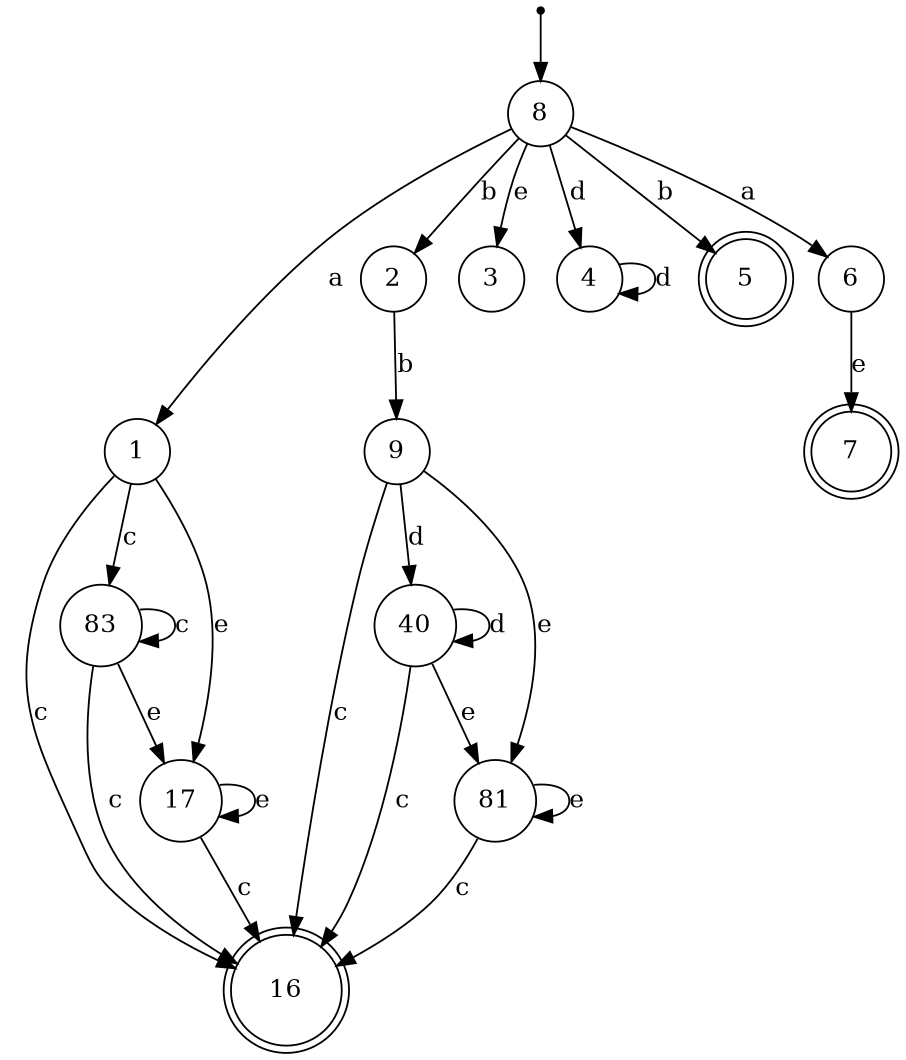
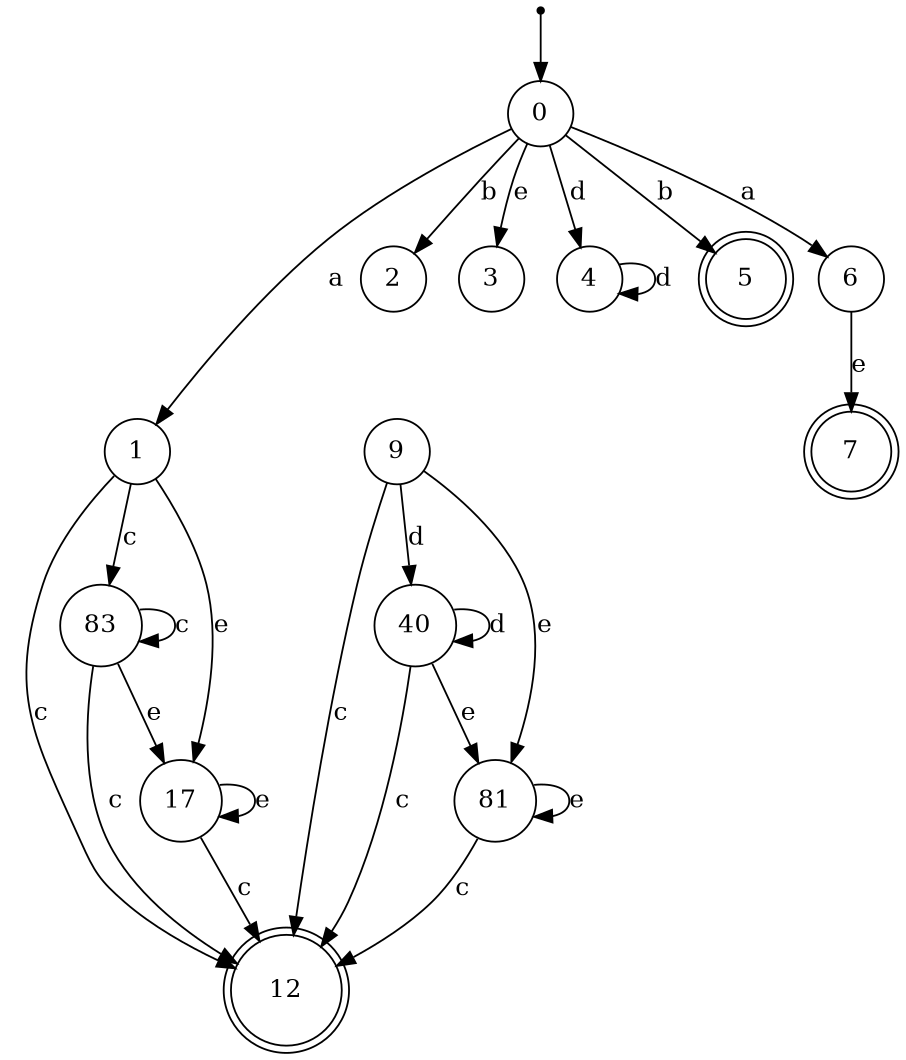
node "8": label "8" -> "0"
edge "2" -> "9": removed, label "b"
node "16": label "16" -> "12"
